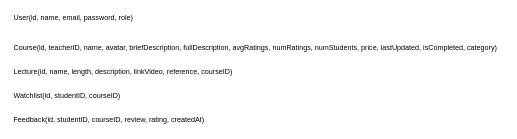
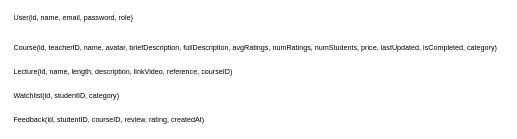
node "Watchlist(id, studentID, courseID)": label "Watchlist(id, studentID, courseID)" -> "Watchlist(id, studentID, category)"
